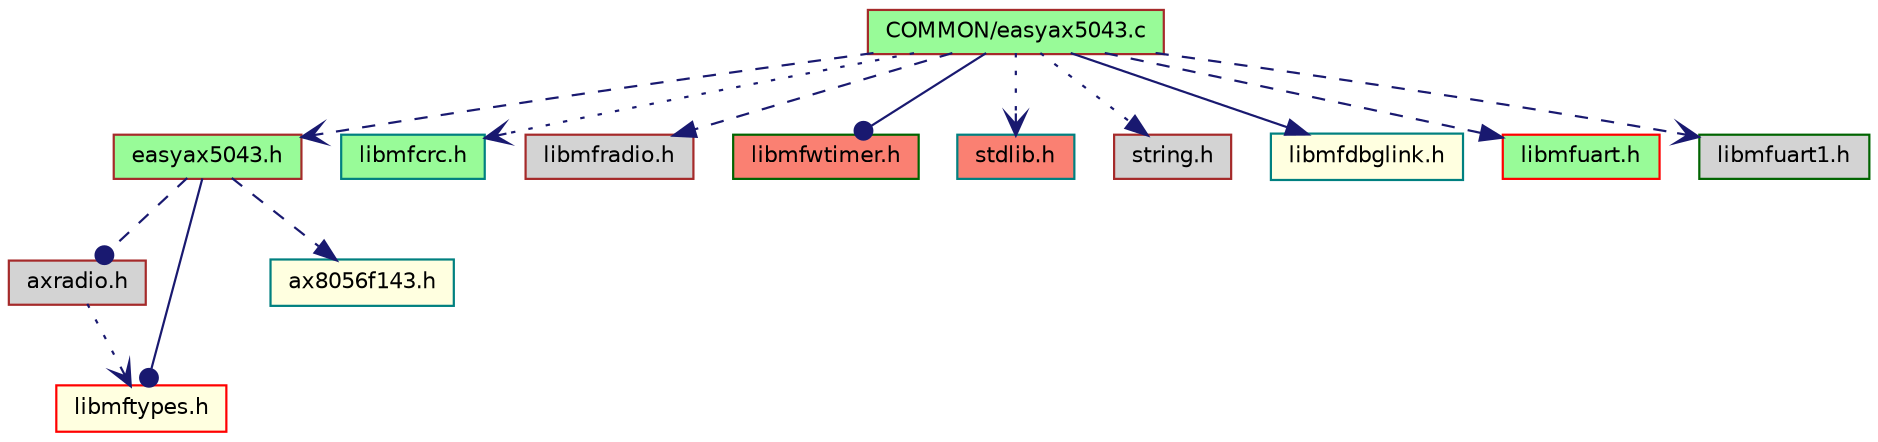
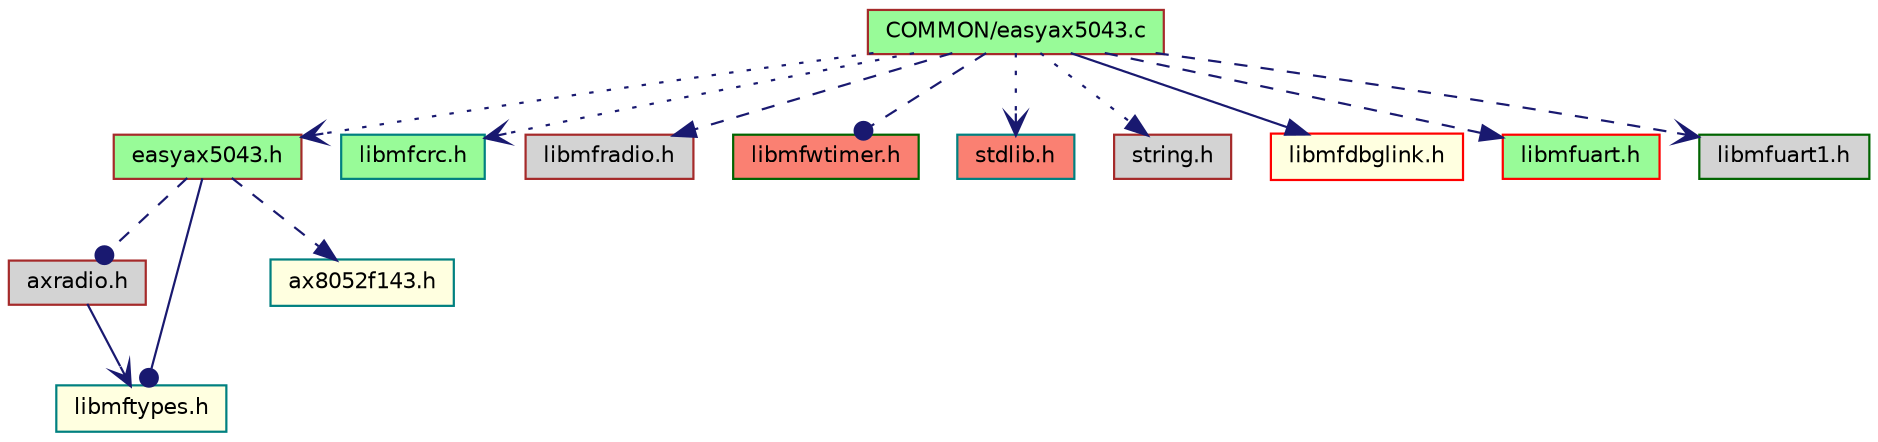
edge "COMMON/easyax5043.c" -> "libmfwtimer.h": style solid -> dashed
edge "COMMON/easyax5043.c" -> "easyax5043.h": style dashed -> dotted
node "libmfdbglink.h": color teal -> red
node "ax8056f143.h": label "ax8056f143.h" -> "ax8052f143.h"
edge "axradio.h" -> "libmftypes.h": style dotted -> solid
node "libmftypes.h": color red -> teal
